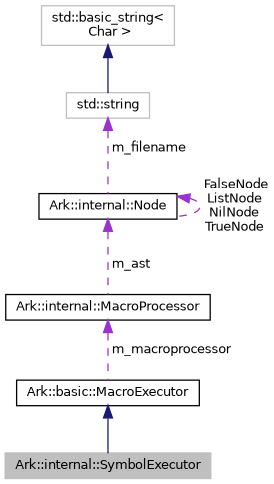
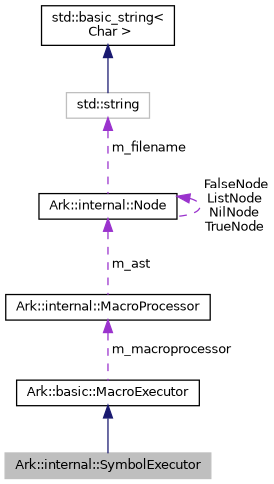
node "std::basic_string< Char >": color grey75 -> black
